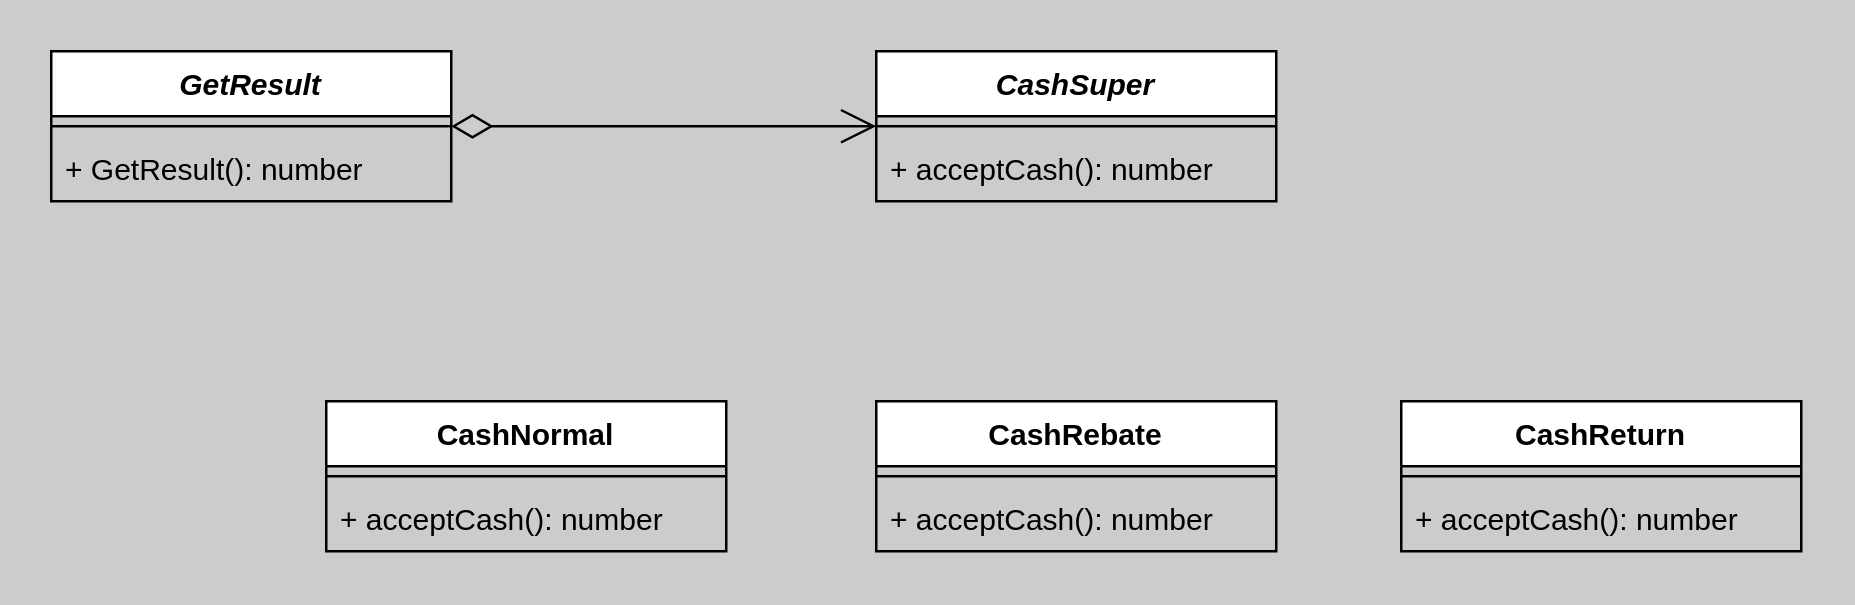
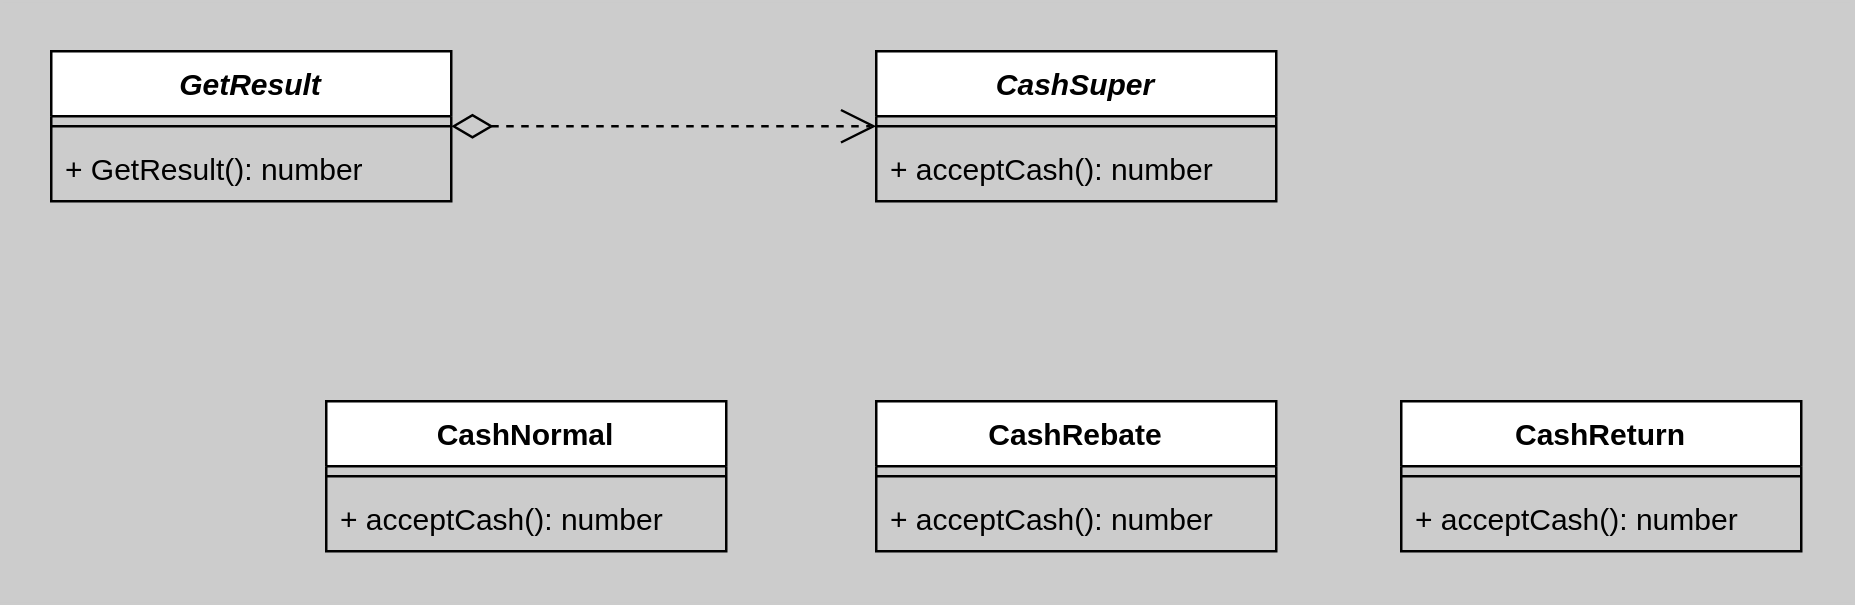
edge "GetResult" -- "CashSuper": style solid -> dashed
